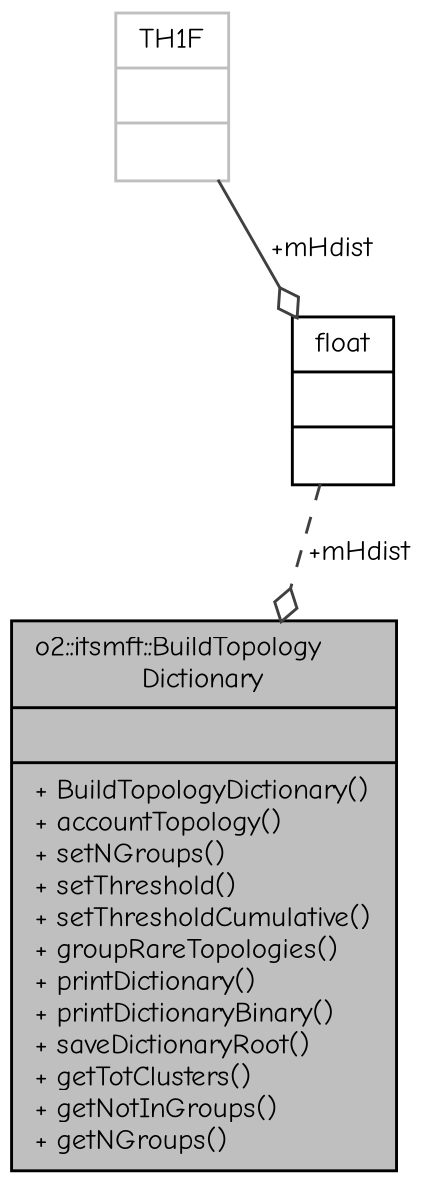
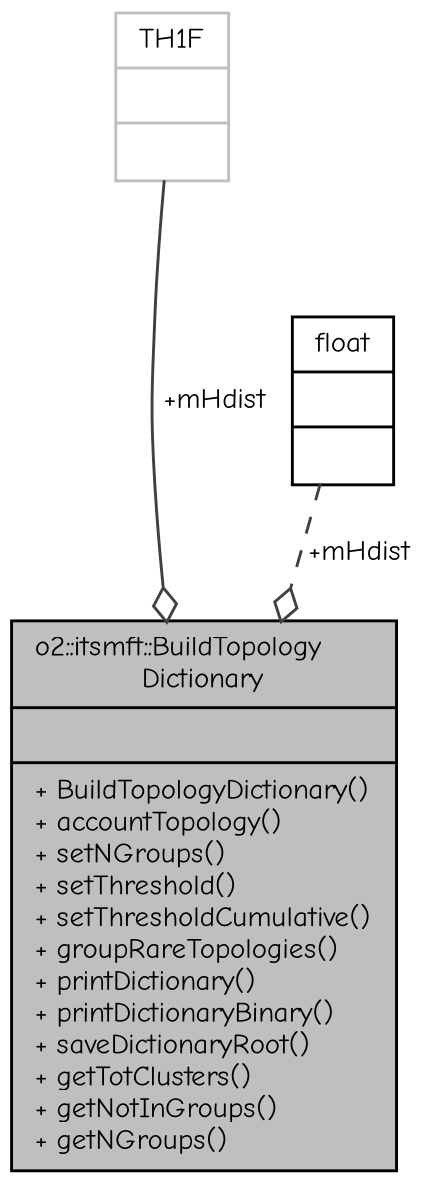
edge "TH1F" -> "float": now "TH1F" -> "o2::itsmft::BuildTopology"
